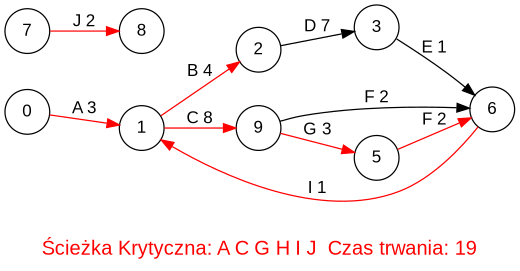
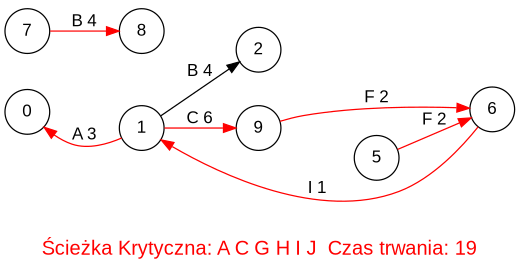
edge "7" -> "8": label "J 2" -> "B 4"
node "3": removed
edge "1" -> "2": color red -> black
edge "9" -> "6": color black -> red
edge "0" -> "1": reversed
edge "1" -> "9": label "C 8" -> "C 6"
edge "9" -> "5": removed, label "G 3"
